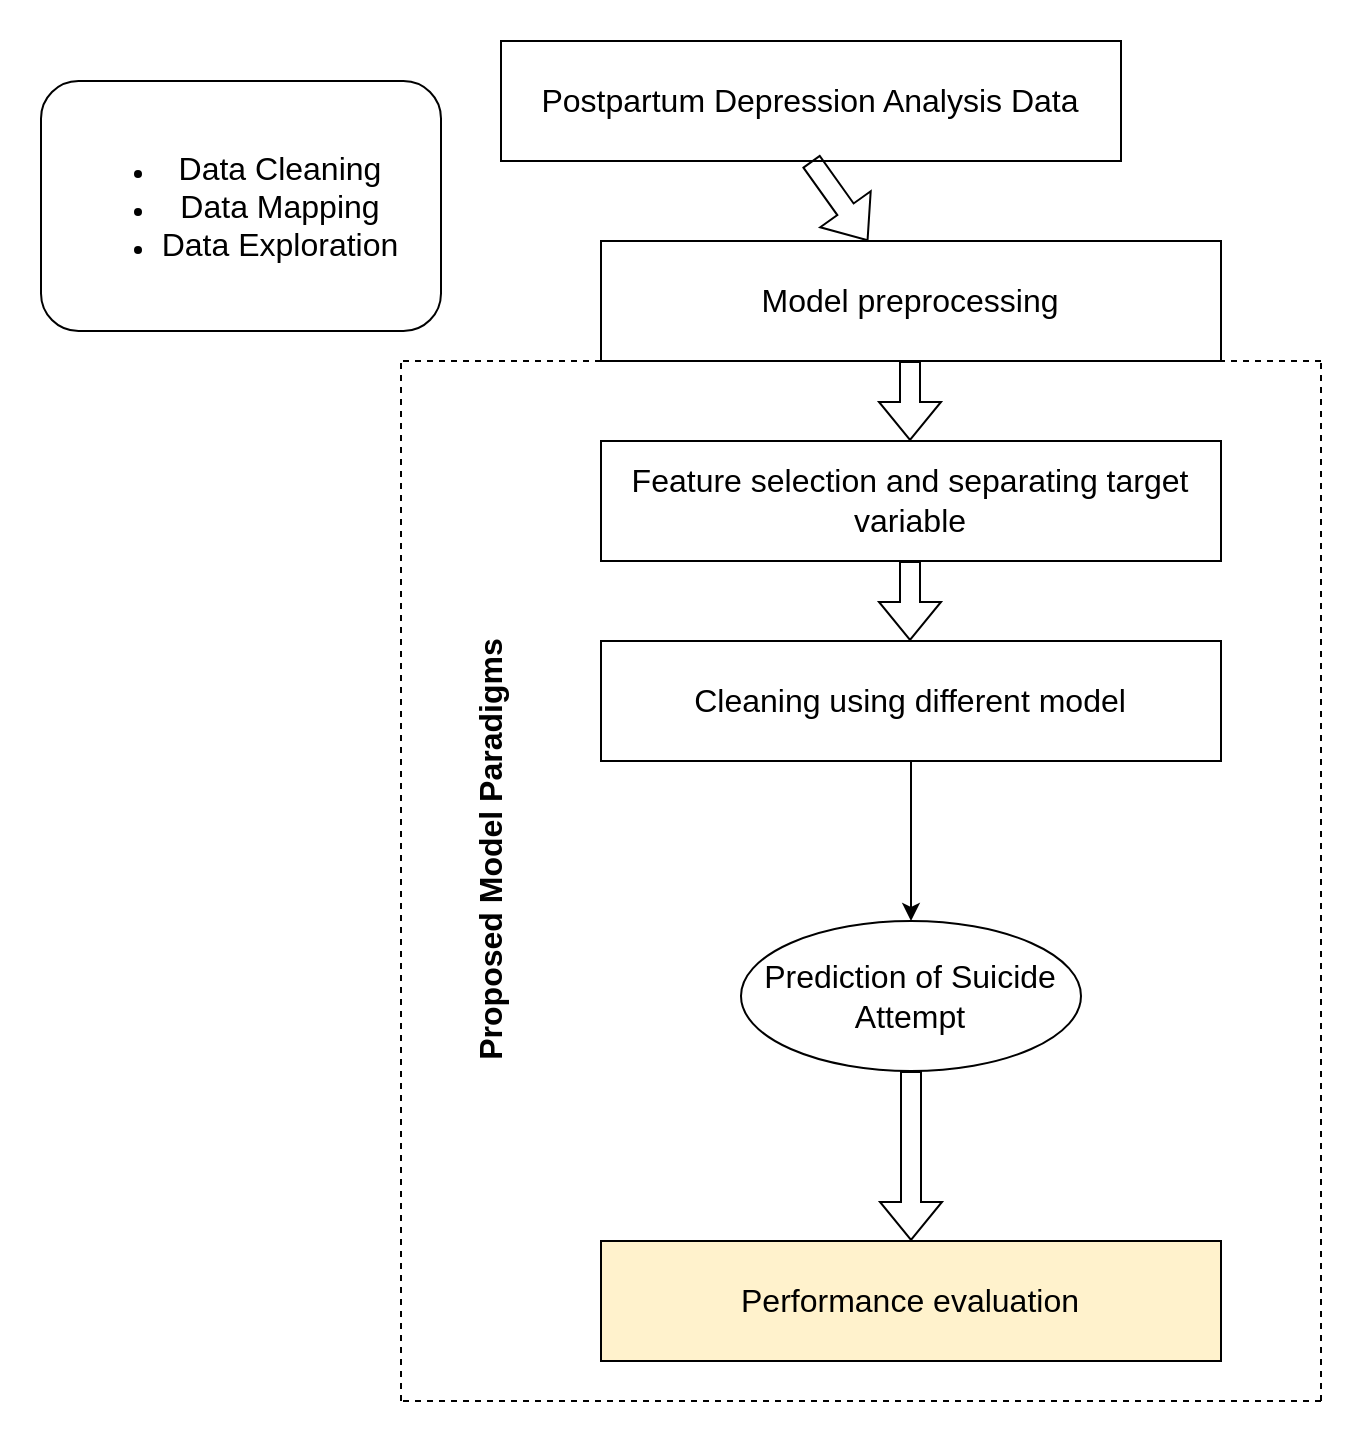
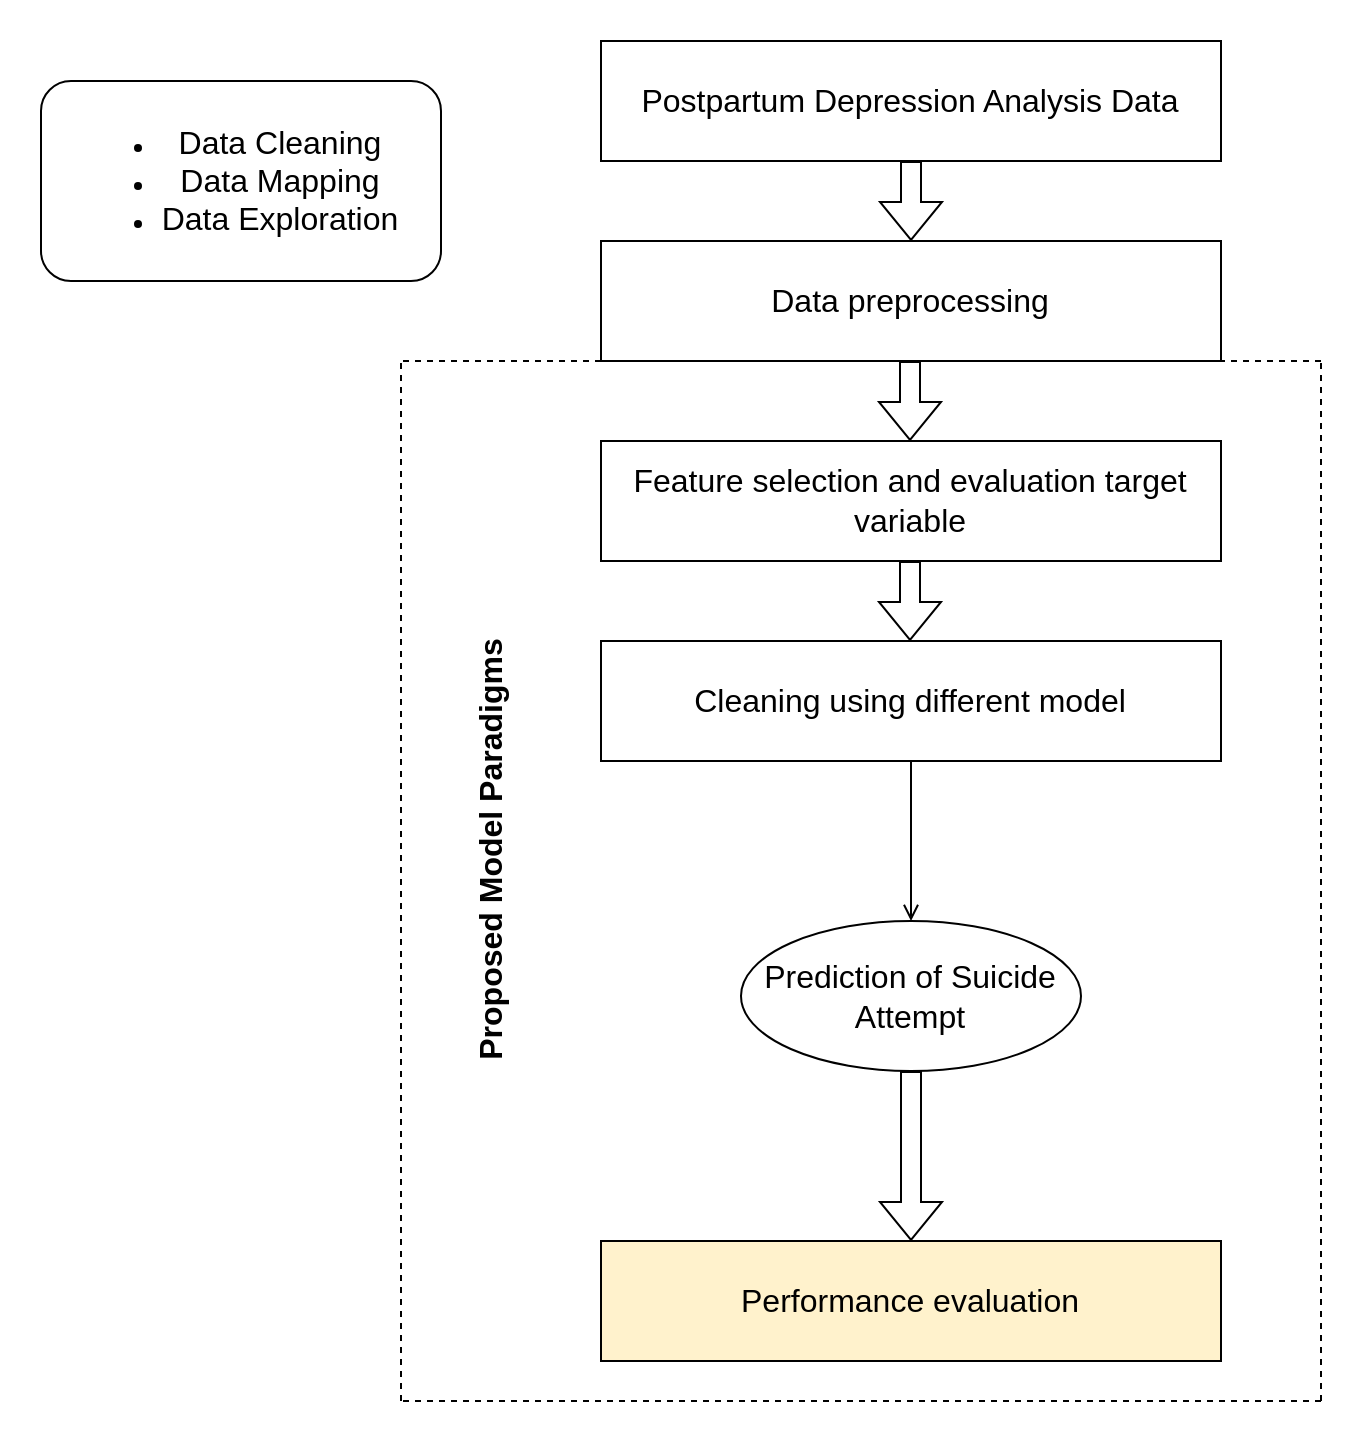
node "Postpartum Depression Analysis Data": moved (811, 101) -> (911, 101)
node "Data Cleaning Data Mapping Data Exploration": size 400x250 -> 400x200
node "Model preprocessing": label "Model preprocessing" -> "Data preprocessing"
node "Feature selection and separating target variable": label "Feature selection and separating target variable" -> "Feature selection and evaluation target variable"
edge "Cleaning using different model" -> "Prediction of Suicide Attempt": arrowhead classic -> open
